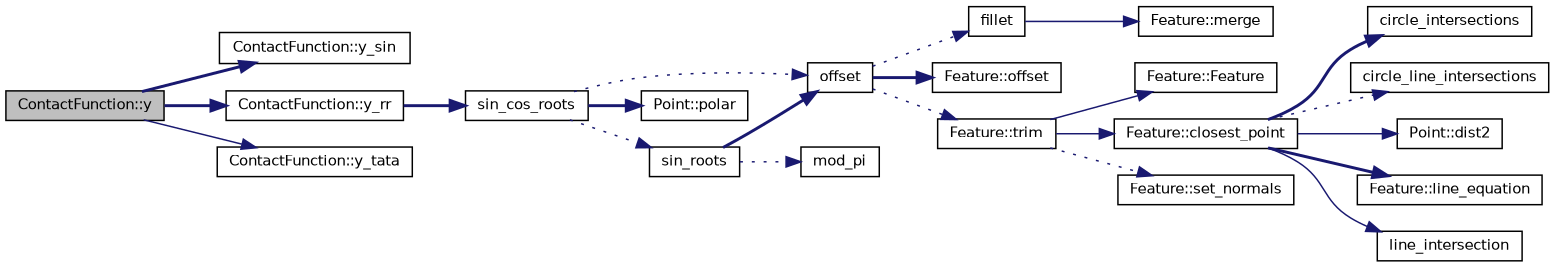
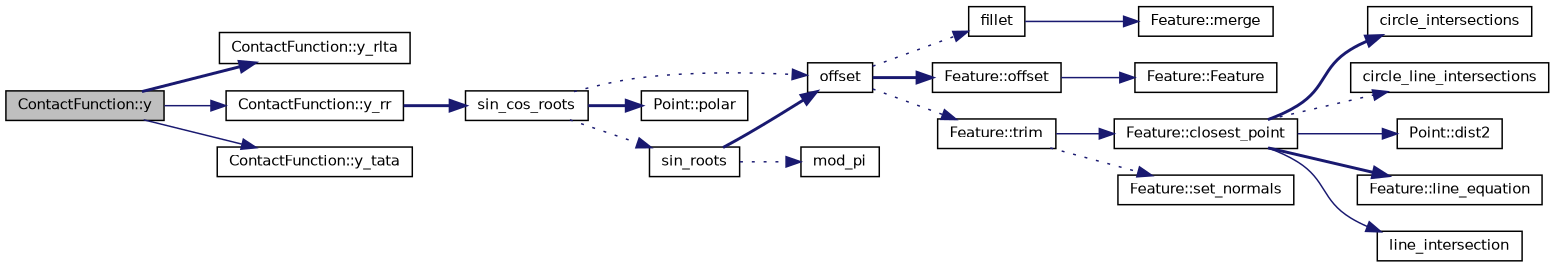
node "ContactFunction::y_sin": label "ContactFunction::y_sin" -> "ContactFunction::y_rlta"
edge "ContactFunction::y" -> "ContactFunction::y_rr": style bold -> solid
edge "Feature::trim" -> "Feature::Feature": now "Feature::offset" -> "Feature::Feature"
